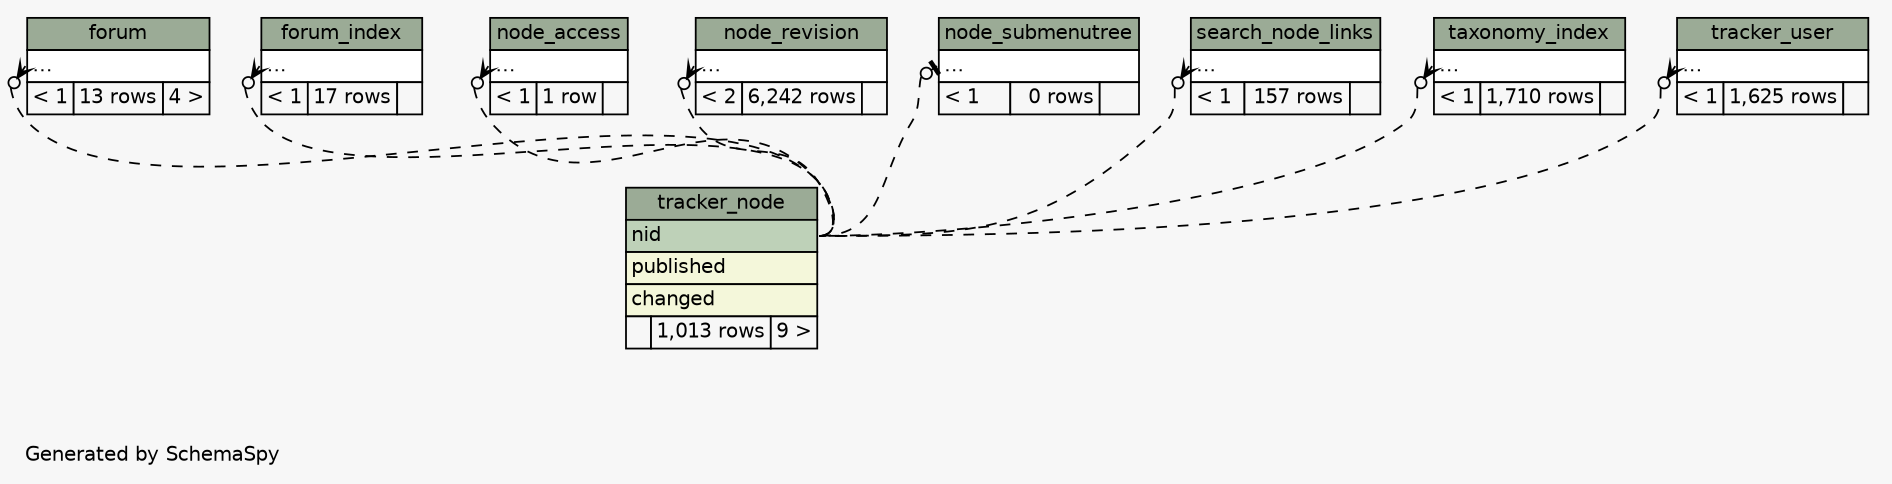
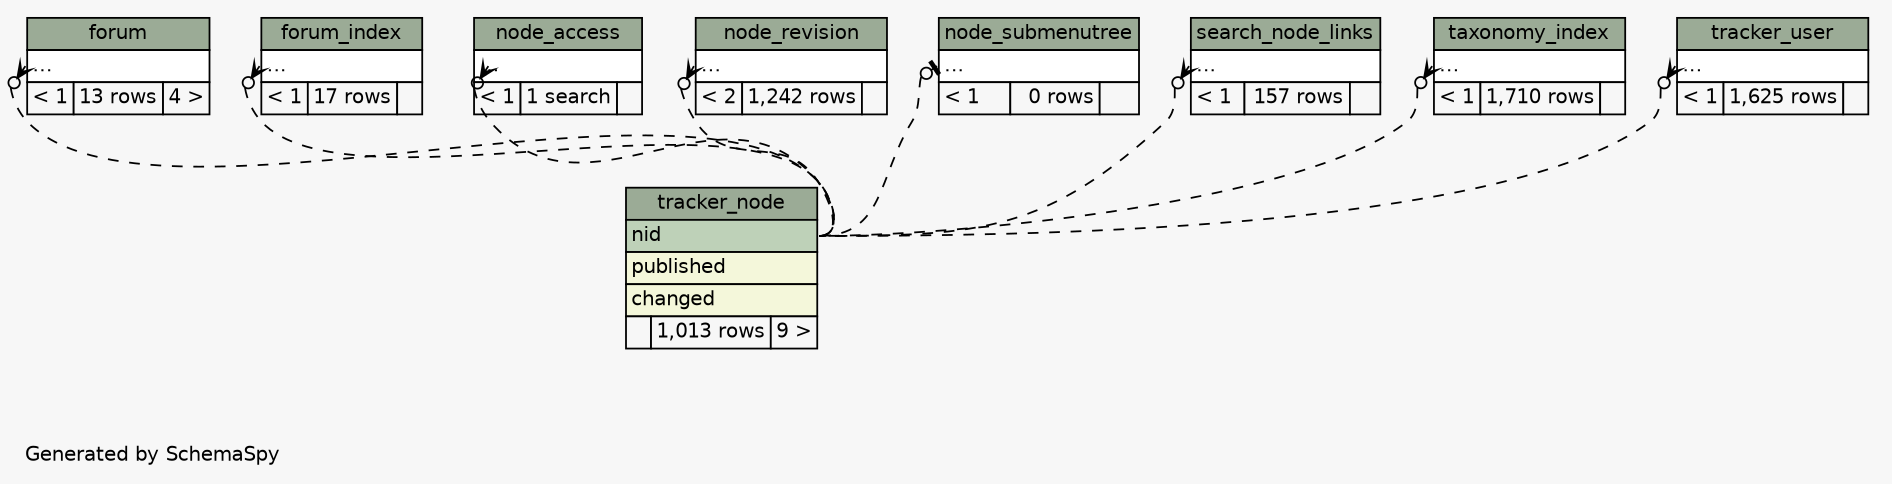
node "node_access": text "1 row" -> "1 search"
node "node_revision": text "6,242 rows" -> "1,242 rows"
